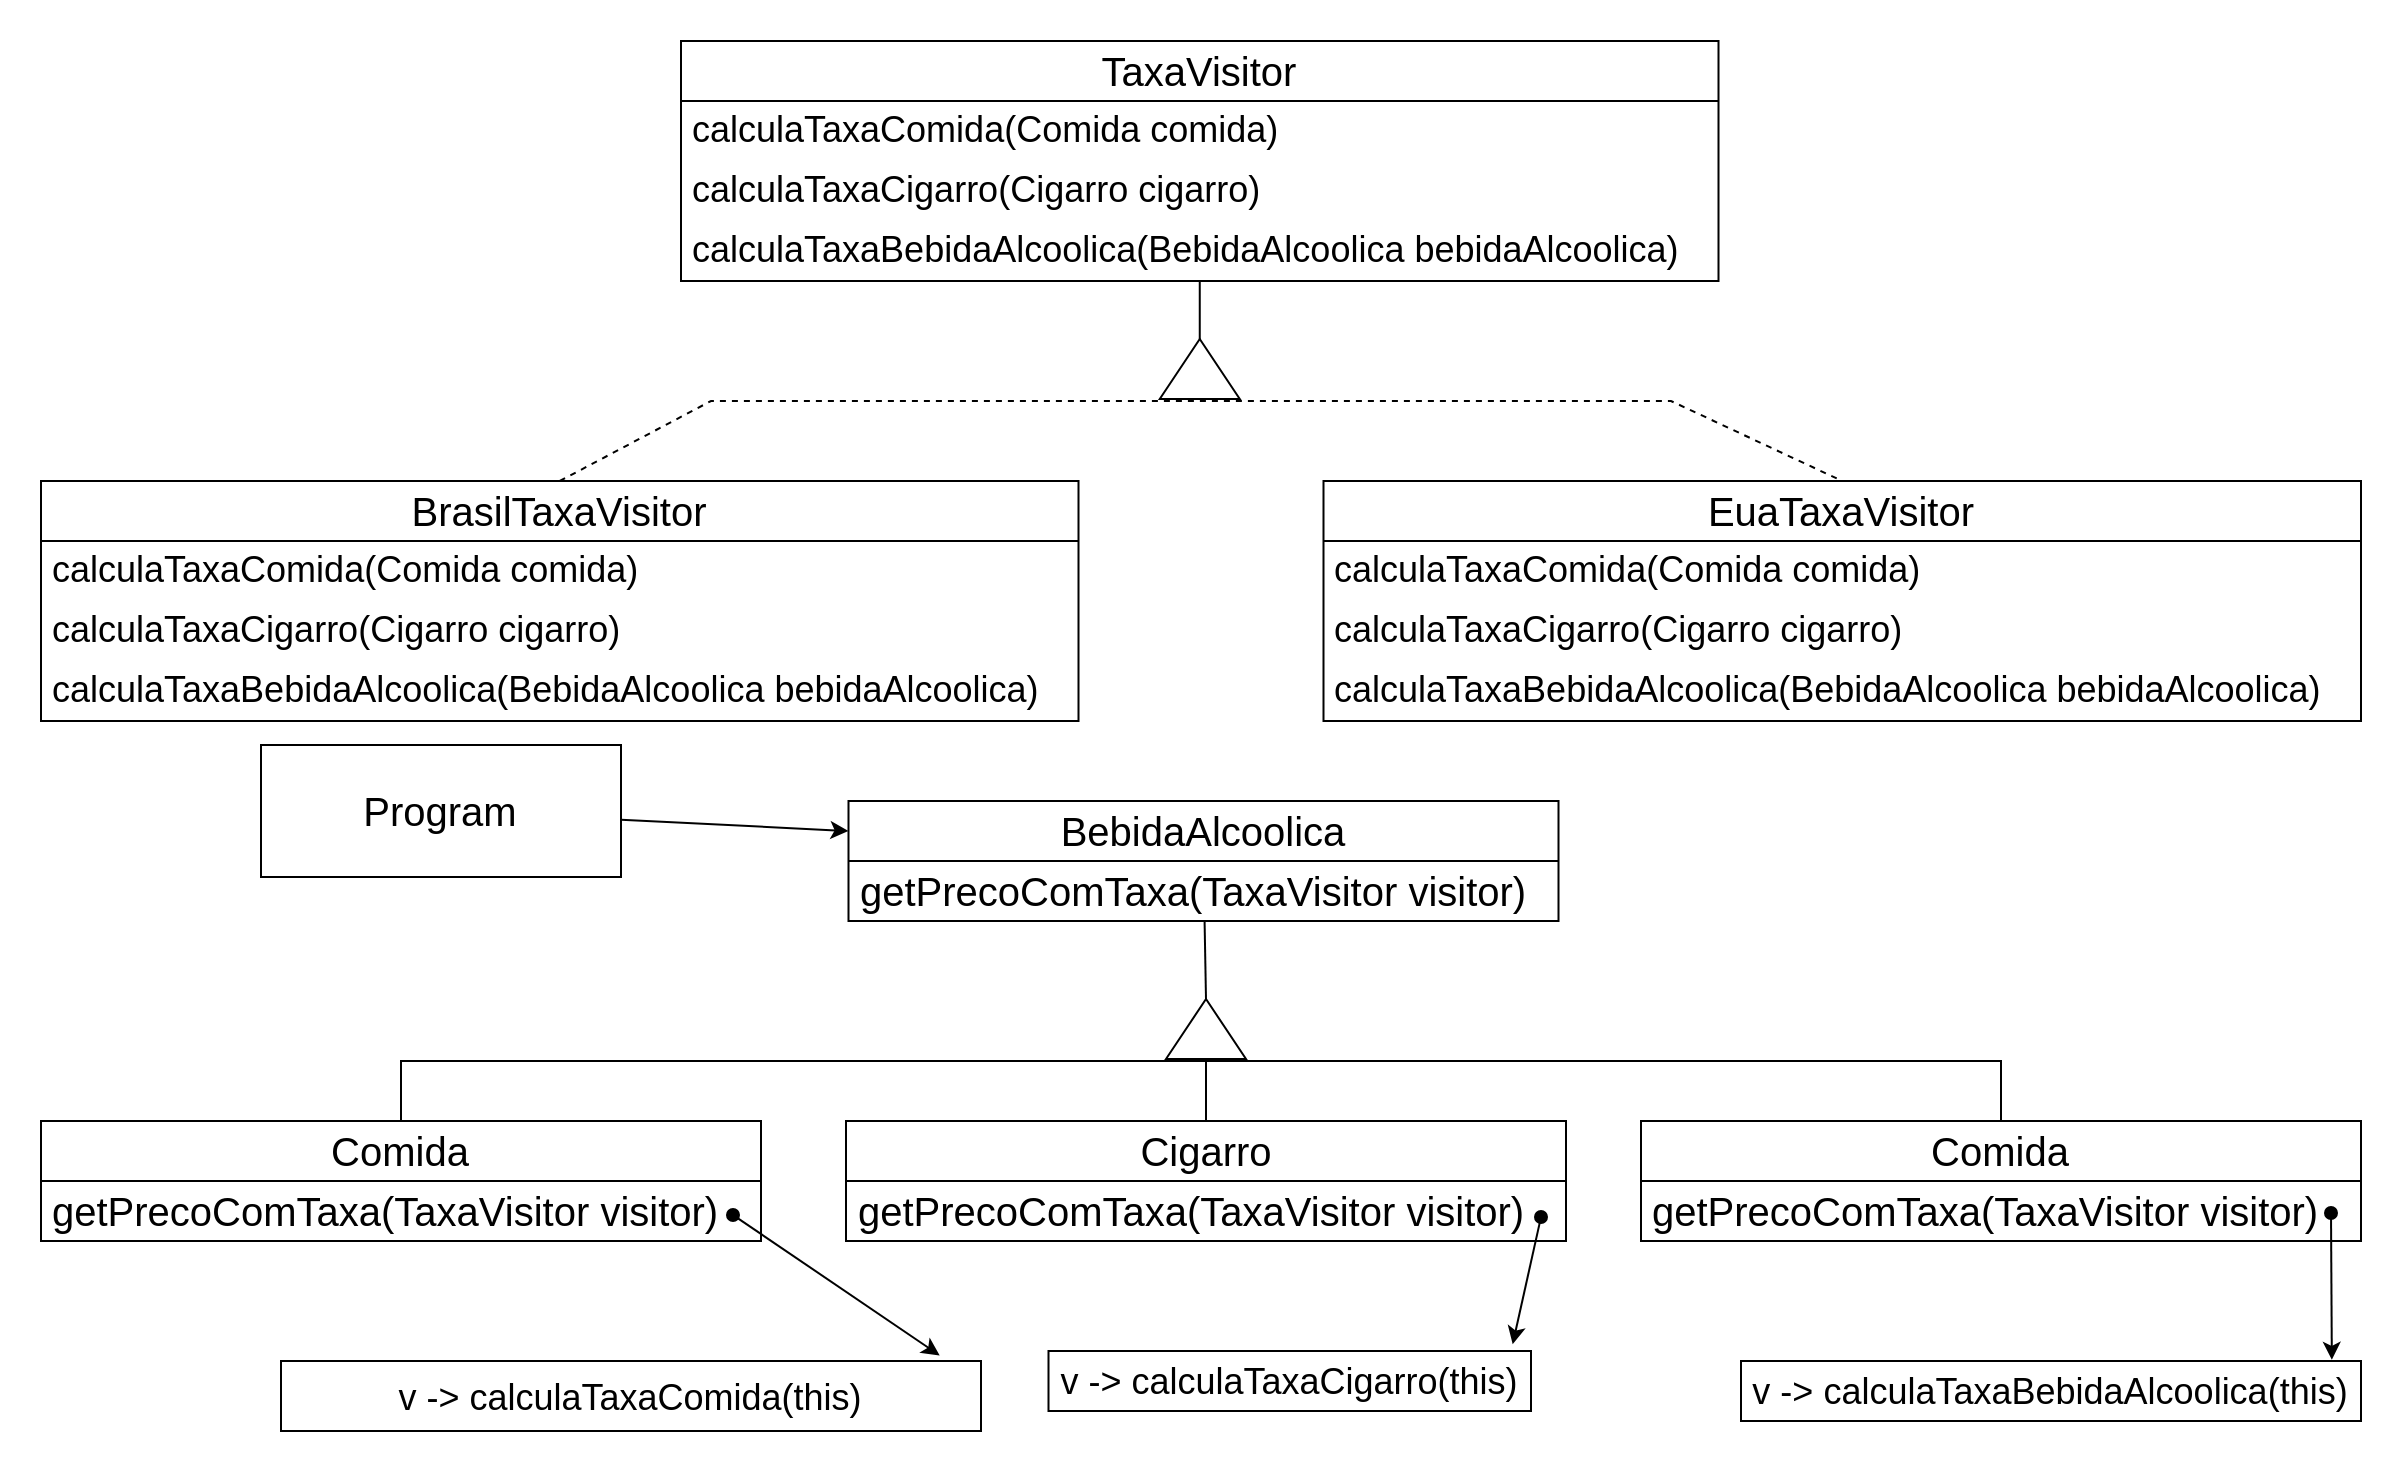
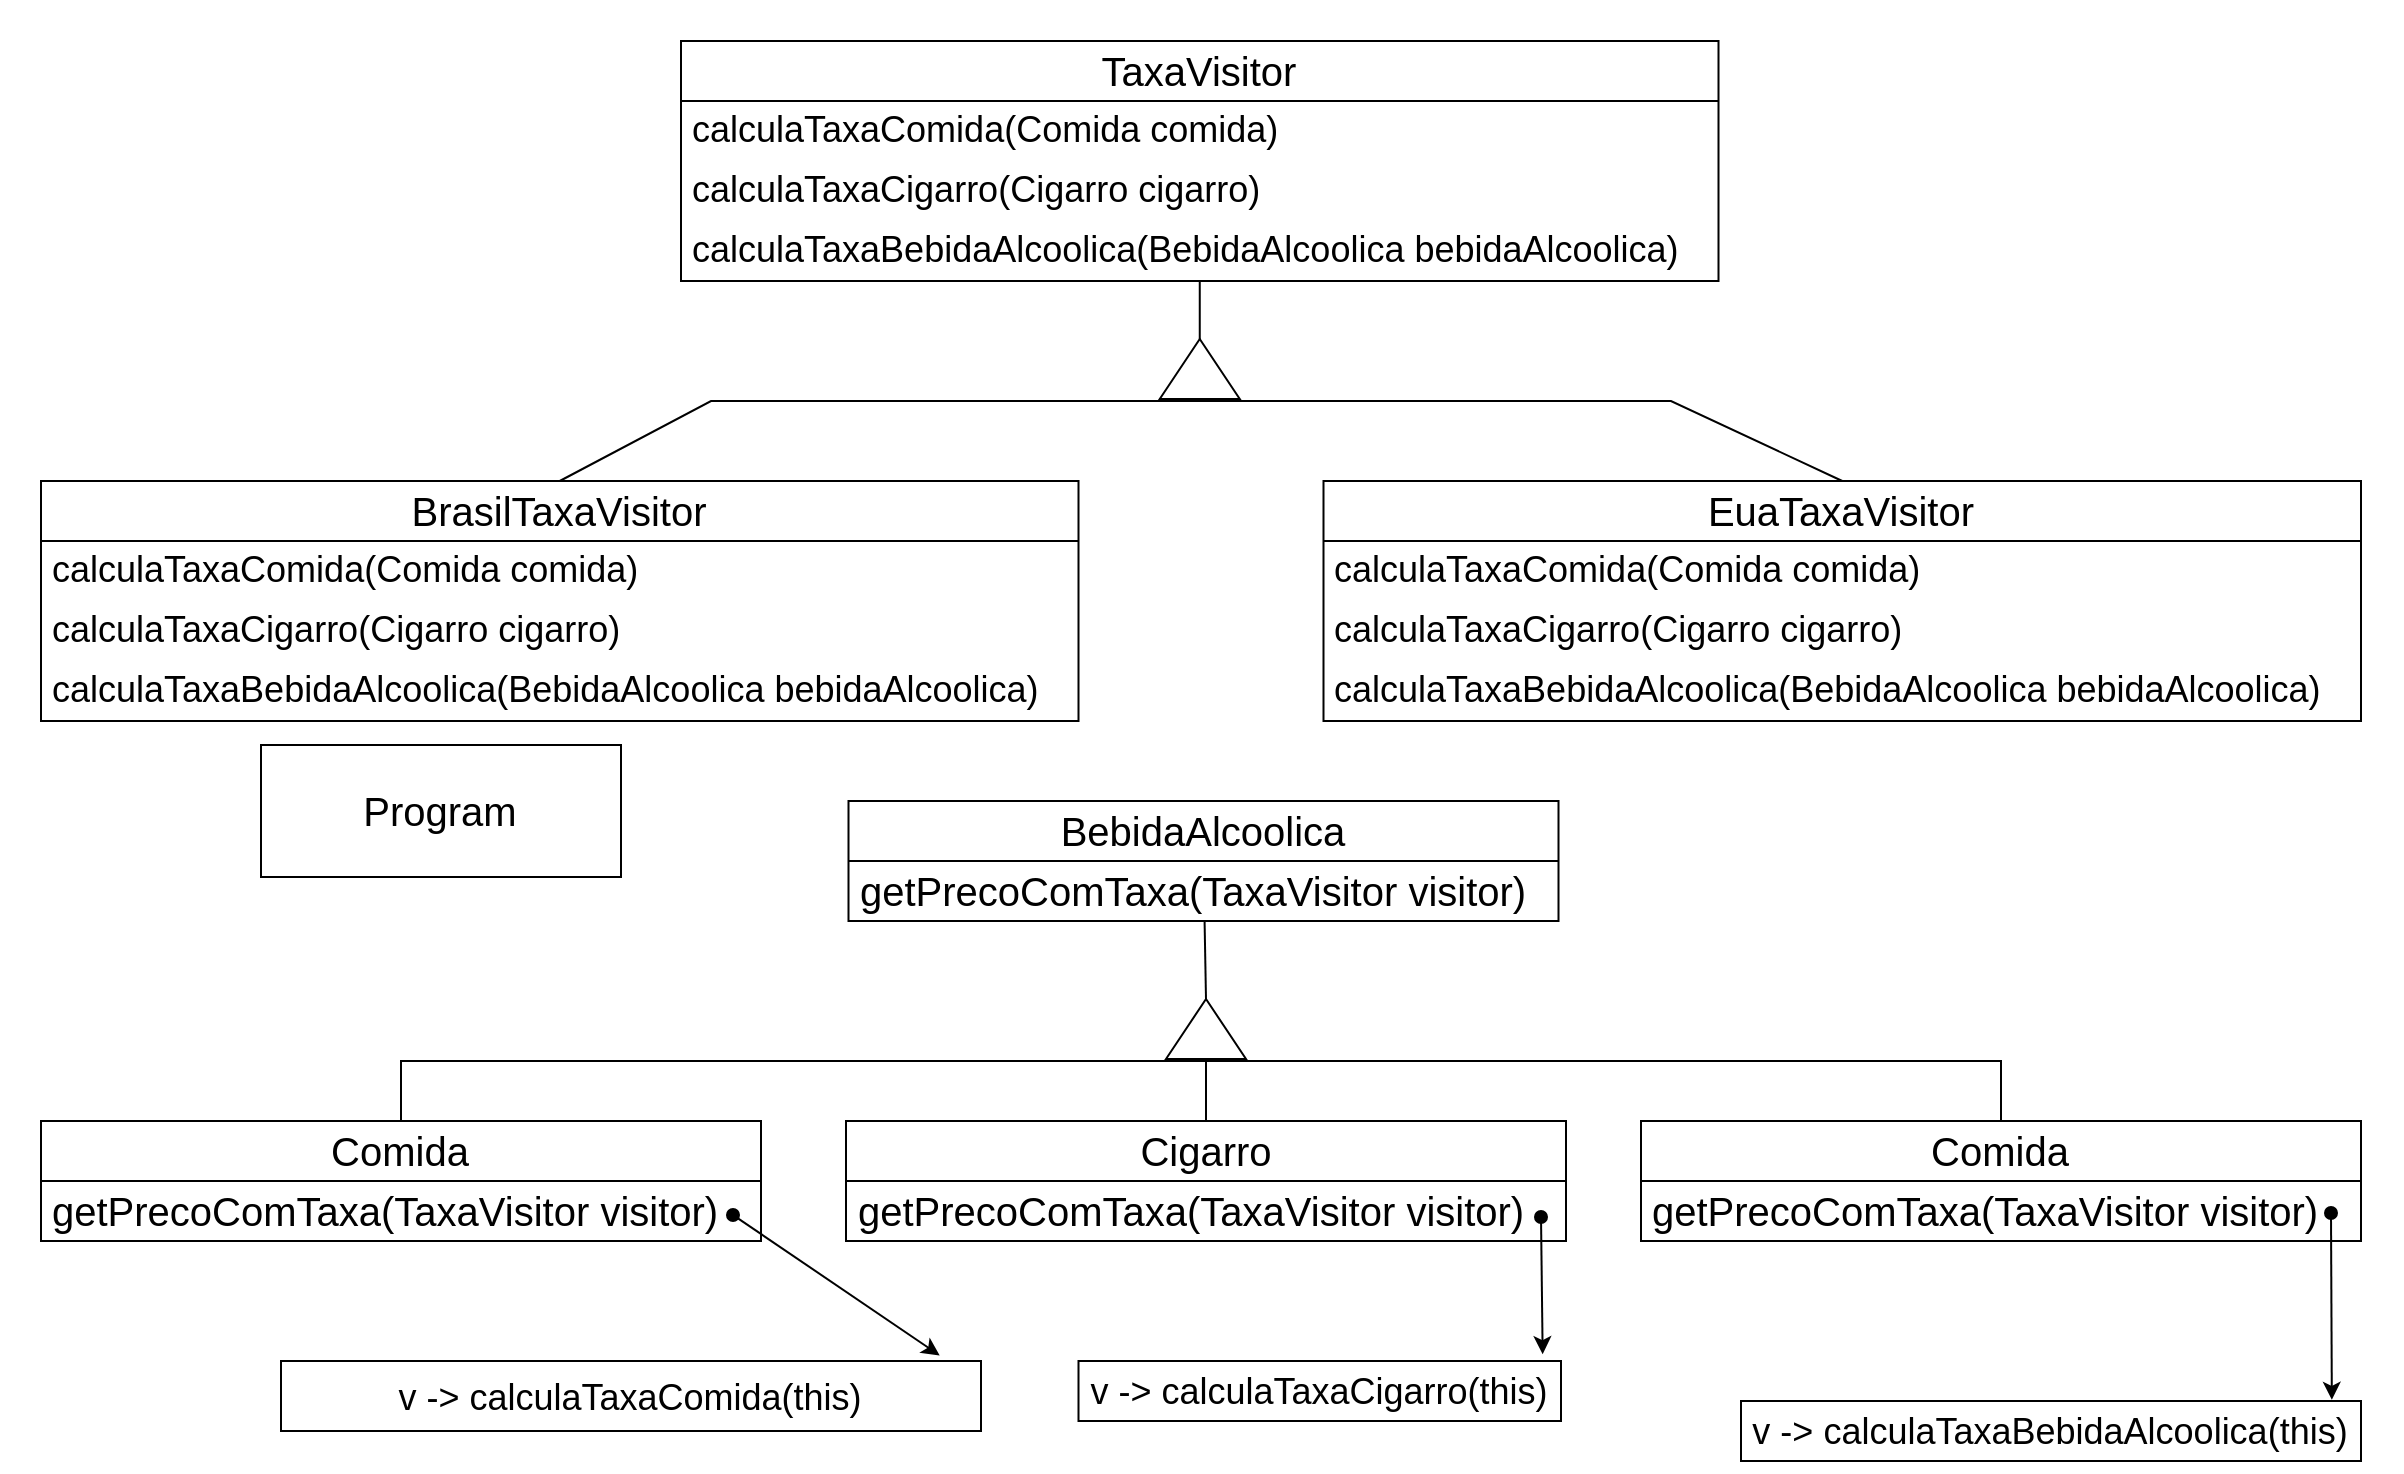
edge "BrasilTaxaVisitor" -- "EuaTaxaVisitor": style dashed -> solid
edge "Program" -> "BebidaAlcoolica": removed
node "v -> calculaTaxaCigarro(this)": moved (1290, 1381) -> (1320, 1391)
node "v -> calculaTaxaBebidaAlcoolica(this)": moved (2051, 1391) -> (2051, 1431)
